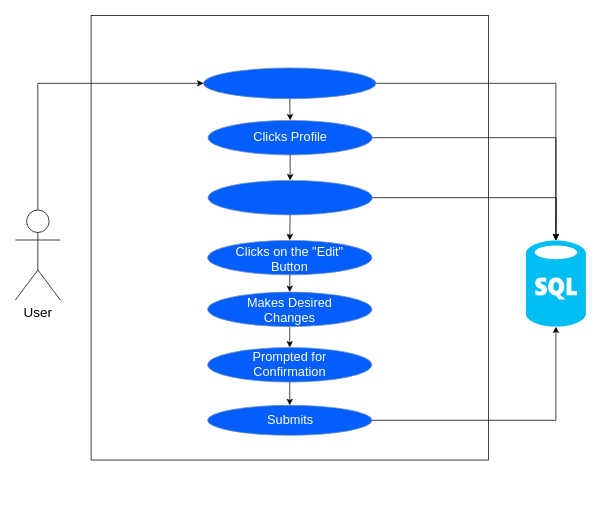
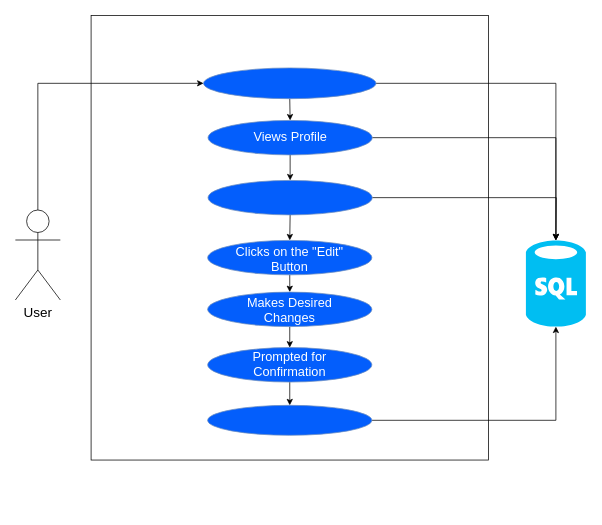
node "Clicks Profile": label "Clicks Profile" -> "Views Profile"
node "Submits": removed
